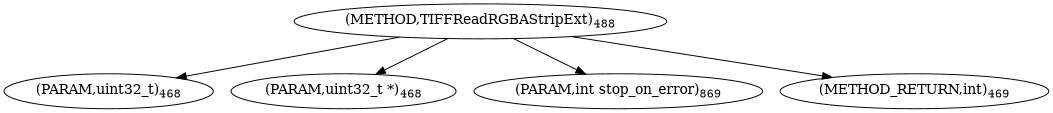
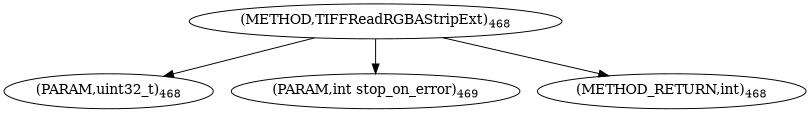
node "(METHOD,TIFFReadRGBAStripExt)": text "488" -> "468"
node "(PARAM,int stop_on_error)": text "869" -> "469"
node "(METHOD_RETURN,int)": text "469" -> "468"
node "(PARAM,uint32_t *)": removed
